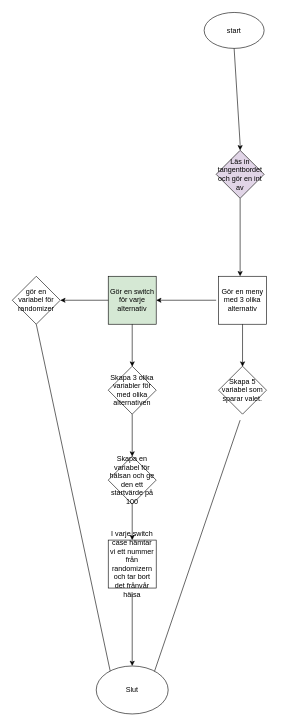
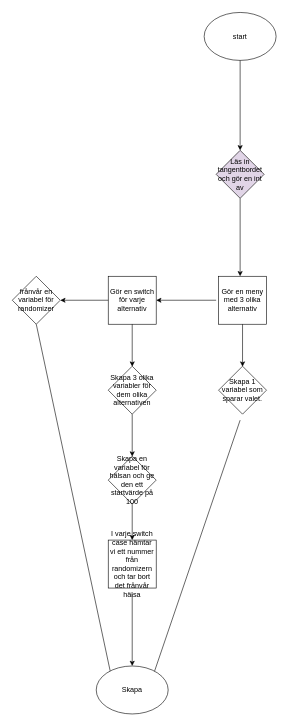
node "start": size 60x36 -> 72x48
node "gör en variabel för randomizer": label "gör en variabel för randomizer" -> "frånvår en variabel för randomizer"
node "Gör en switch för varje alternativ": fillcolor #d5e8d4 -> #ffffff
node "Skapa 3 olika variabler för med olika alternativen": label "Skapa 3 olika variabler för med olika alternativen" -> "Skapa 3 olika variabler för dem olika alternativen"
node "Skapa 5 variabel som sparar valet.": label "Skapa 5 variabel som sparar valet." -> "Skapa 1 variabel som sparar valet."
node "Slut": label "Slut" -> "Skapa"
